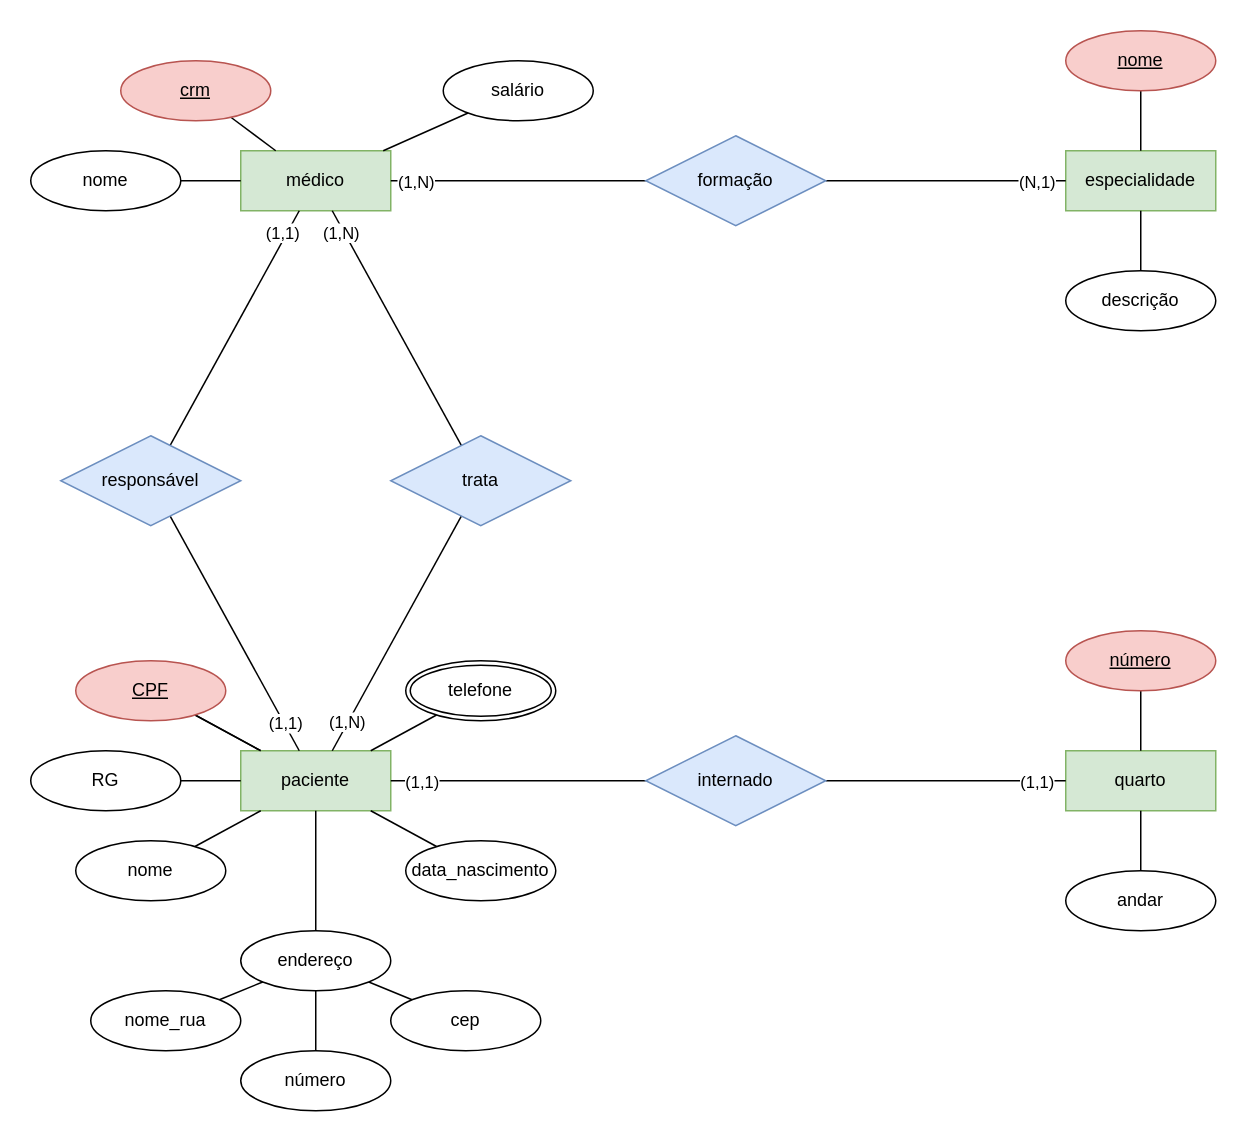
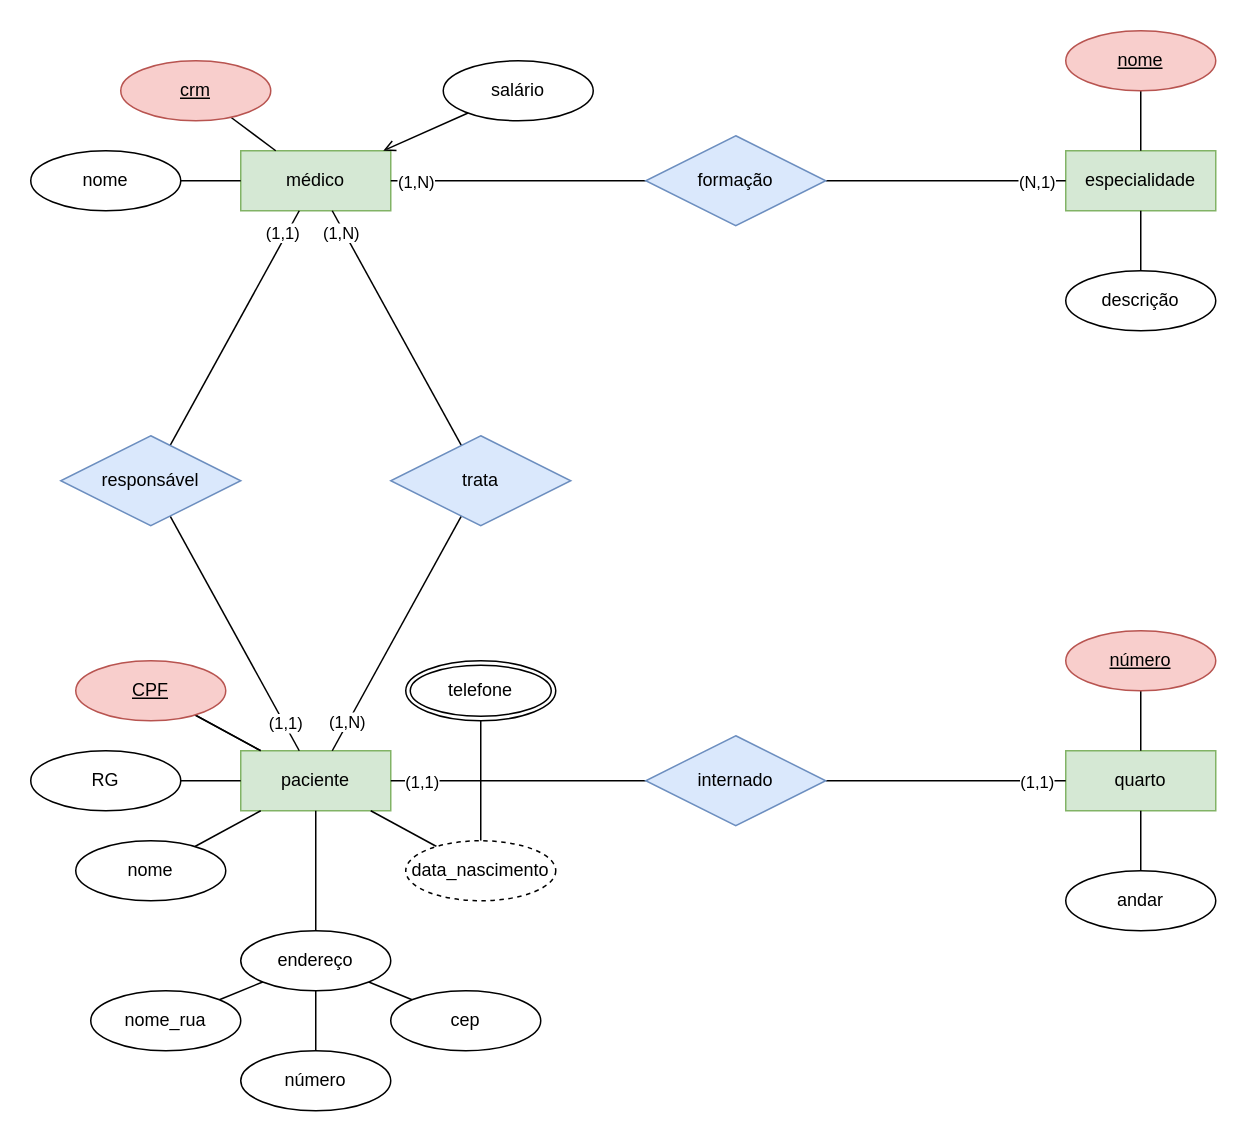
edge "salário" -- "médico": arrowhead none -> open
edge "telefone" -- "paciente": now "telefone" -- "data_nascimento"
node "data_nascimento": style solid -> dashed
